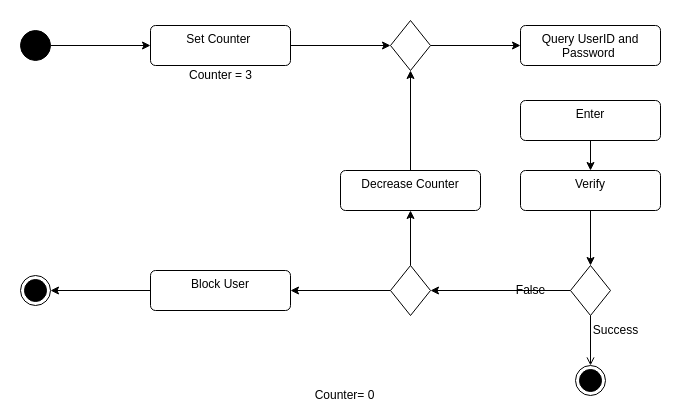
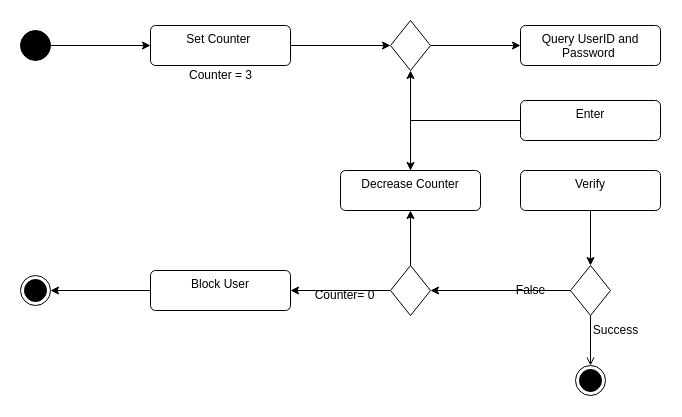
edge "Enter" -> "Verify": now "Enter" -> "Decrease Counter"
node "Counter= 0": moved (344, 396) -> (344, 296)
